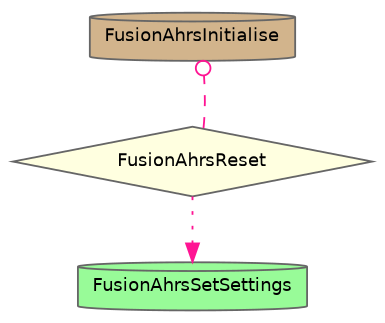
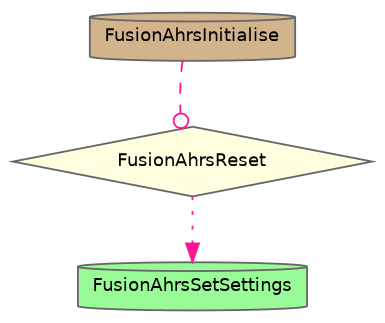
edge "FusionAhrsReset" -> "FusionAhrsInitialise": reversed
